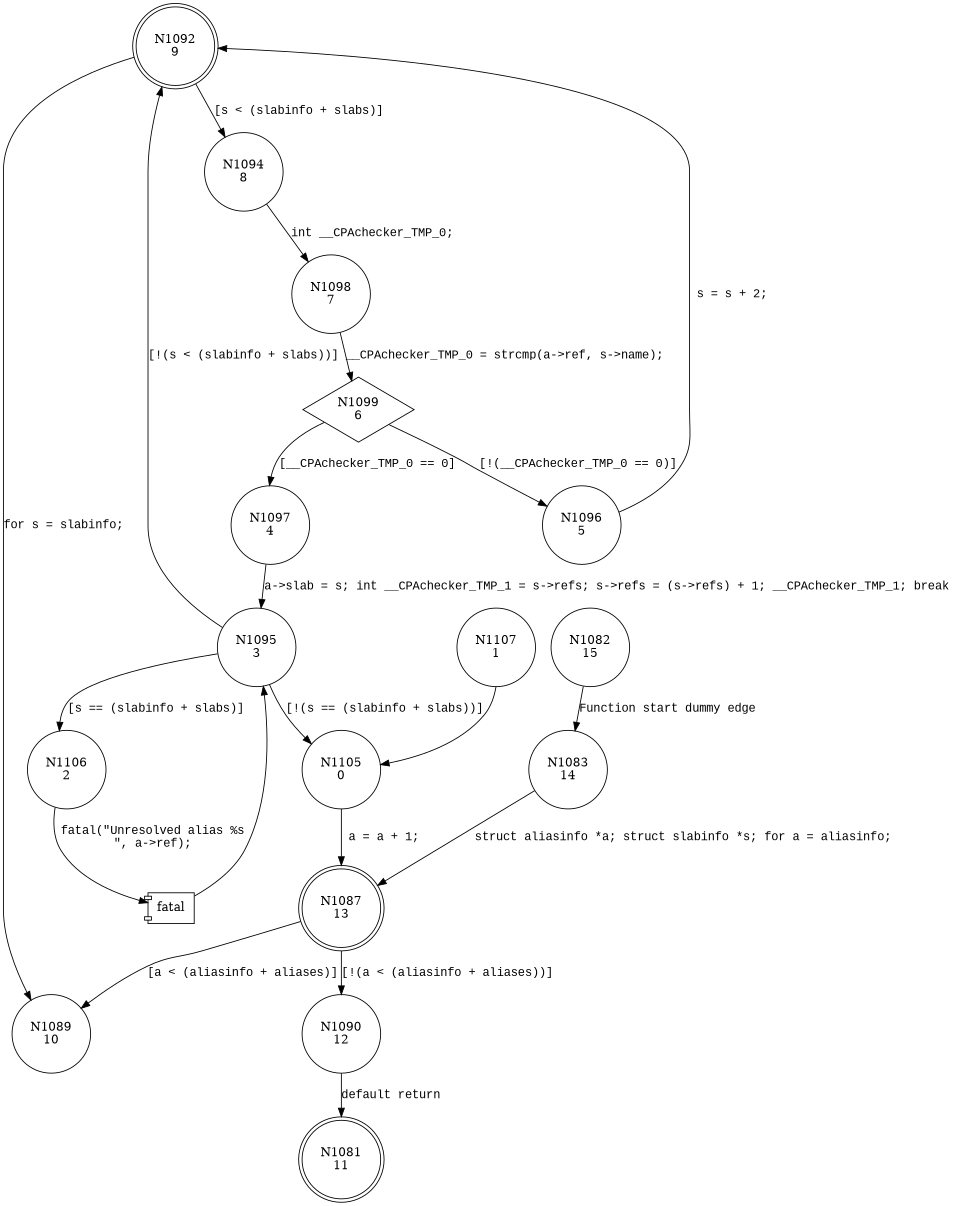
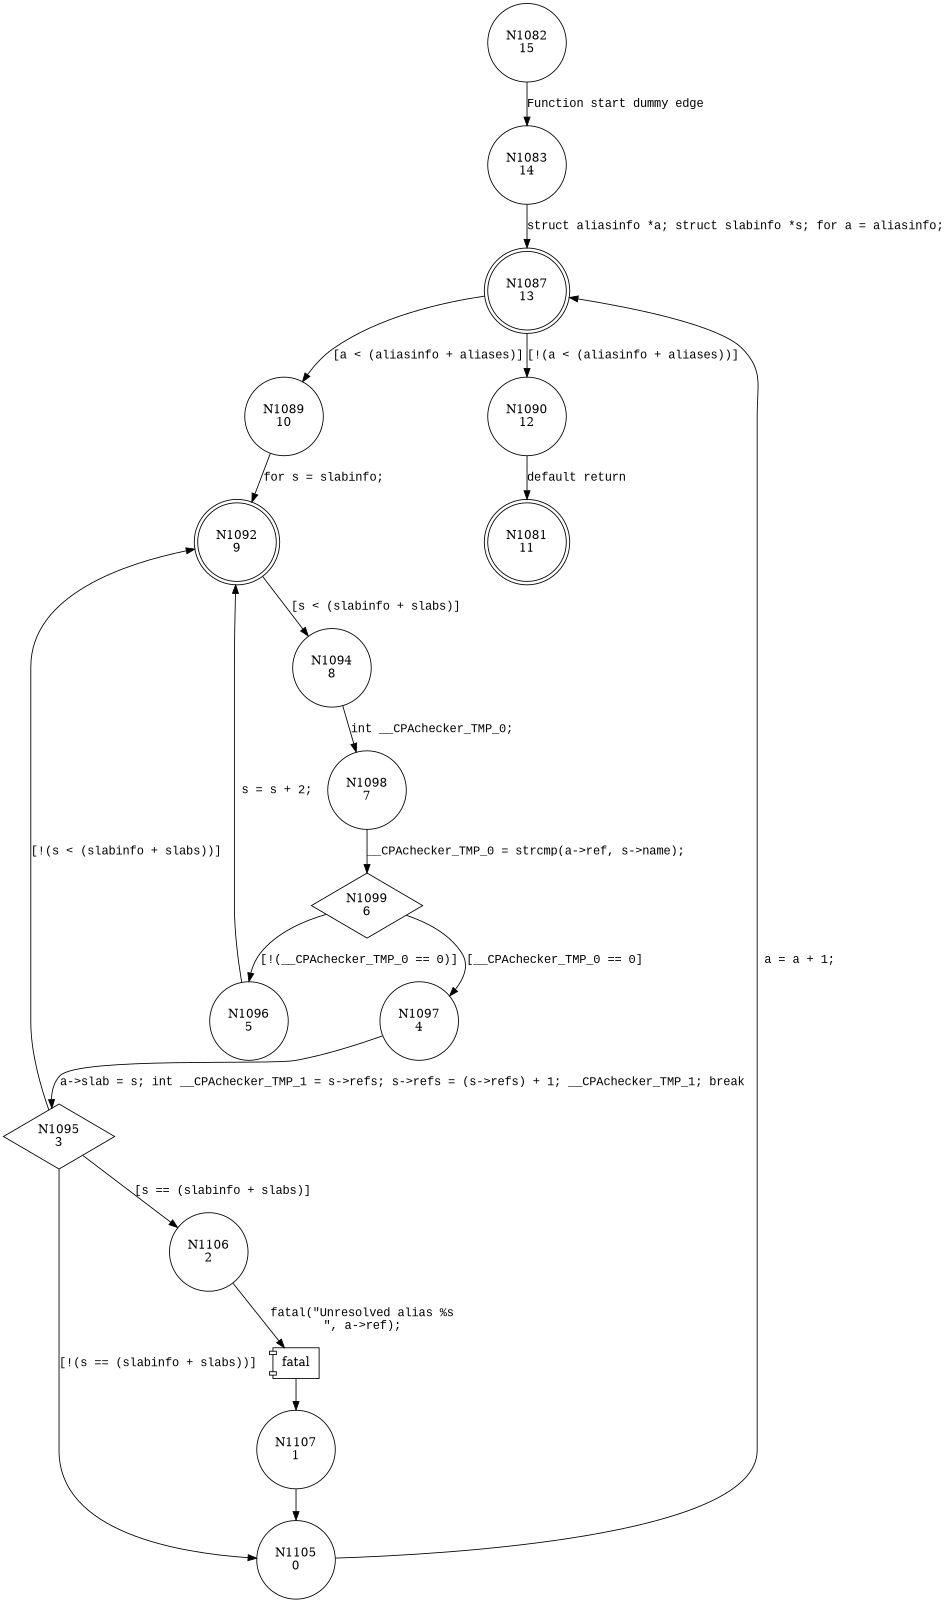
edge "N1092 9" -> "N1089 10": reversed
node "N1095 3": shape circle -> diamond
edge "fatal" -> "N1095 3": now "fatal" -> "N1107 1"
